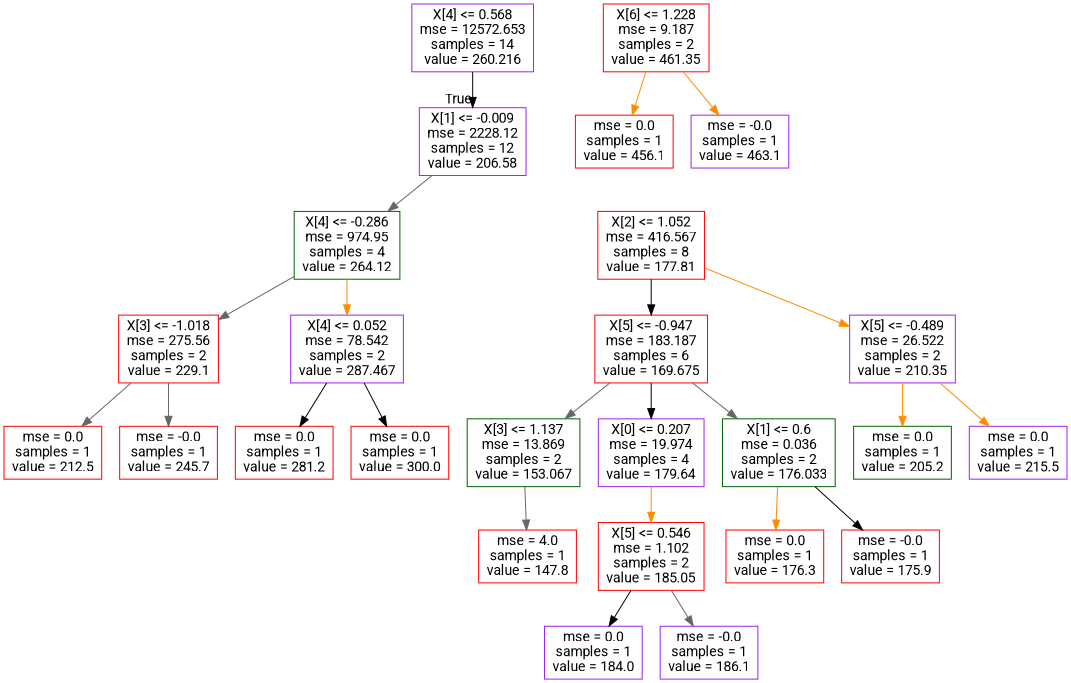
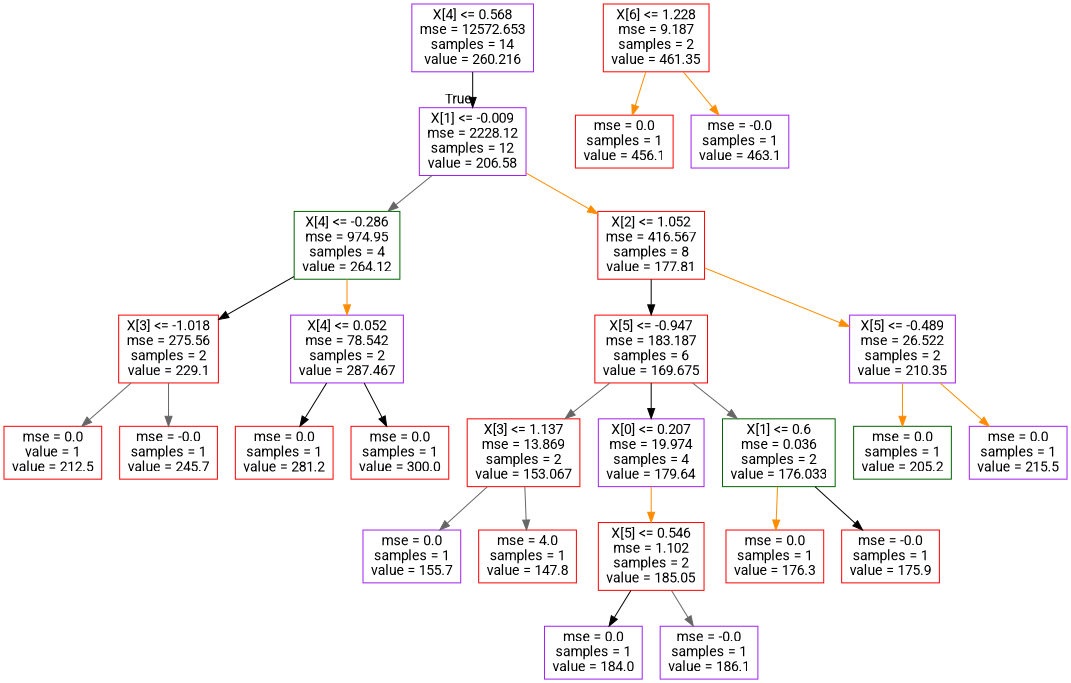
edge "X[1] <= -0.009 mse = 2228.12 samples = 12 value = 206.58" -> "X[2] <= 1.052 mse = 416.567 samples = 8 value = 177.81": added
edge "X[4] <= -0.286 mse = 974.95 samples = 4 value = 264.12" -> "X[3] <= -1.018 mse = 275.56 samples = 2 value = 229.1": color gray40 -> black
node "mse = 0.0 samples = 1 value = 212.5": label "mse = 0.0 samples = 1 value = 212.5" -> "mse = 0.0 value = 1 value = 212.5"
node "X[3] <= 1.137 mse = 13.869 samples = 2 value = 153.067": color darkgreen -> red
node "mse = 0.0 samples = 1 value = 155.7": added
